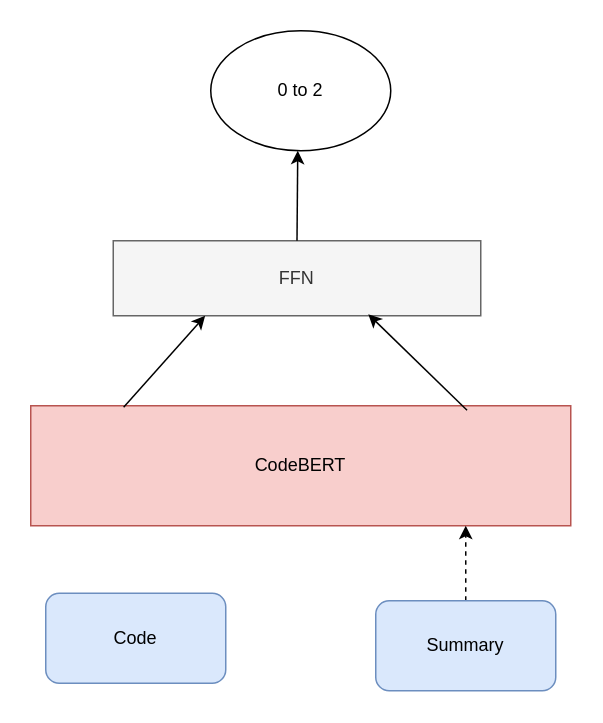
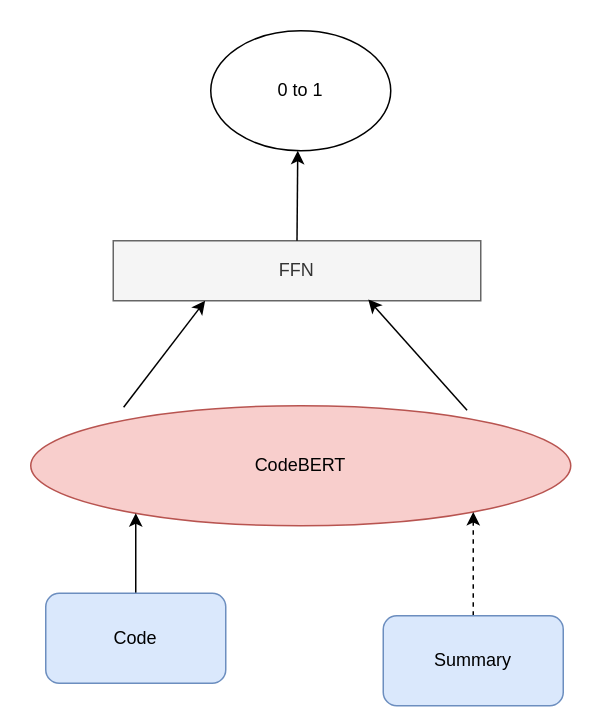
node "0 to 2": label "0 to 2" -> "0 to 1"
node "FFN": size 368x75 -> 368x60
node "CodeBERT": shape rectangle -> ellipse
edge "Code" -> "CodeBERT": added
node "Summary": moved (466, 646) -> (473, 661)
